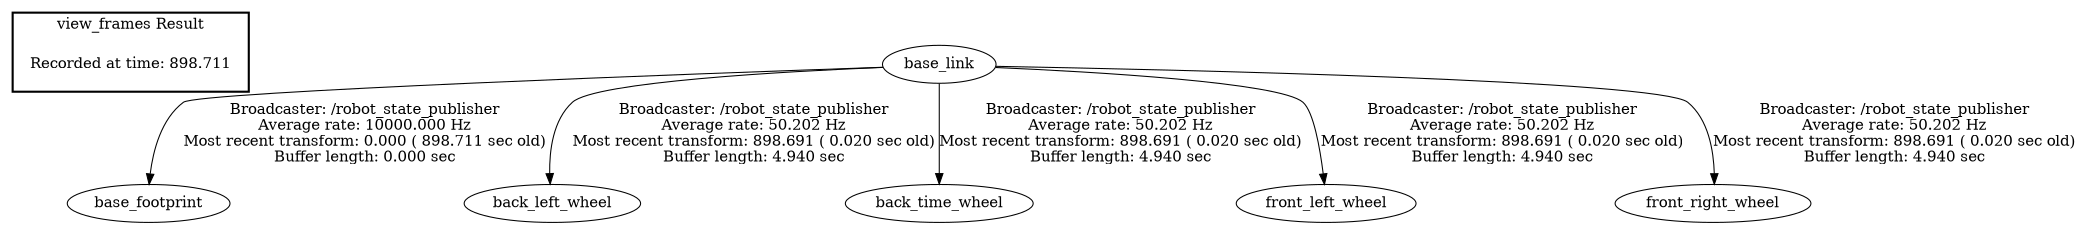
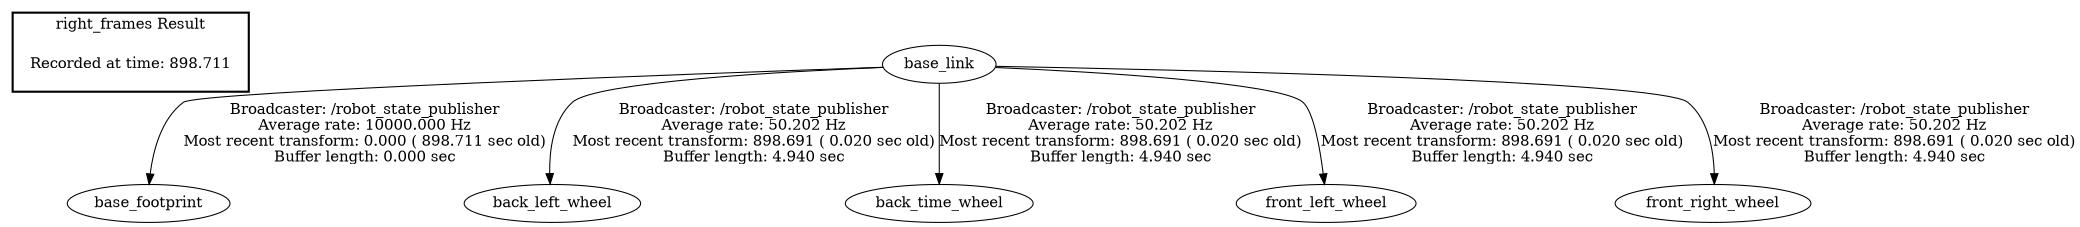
cluster "view_frames Result": label "view_frames Result" -> "right_frames Result"
